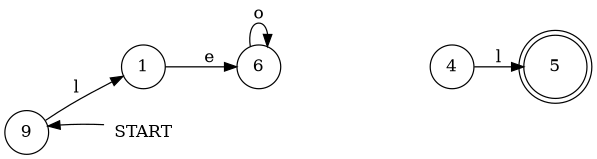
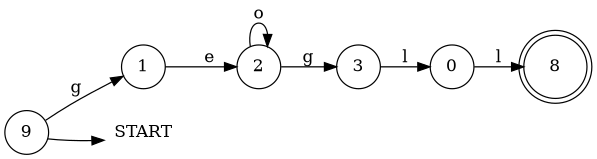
node "6": label "6" -> "2"
node "3": added
node "4": label "4" -> "0"
node "5": label "5" -> "8"
edge "9" -> "1": label "l" -> "g"
edge "START" -> "9": reversed
